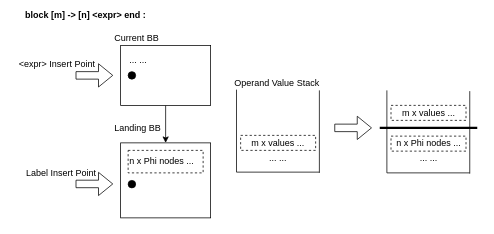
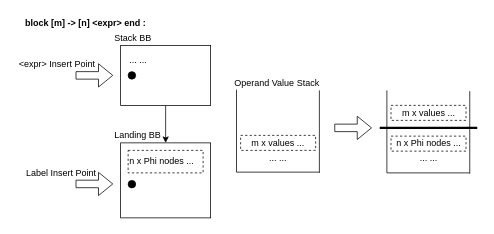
node "block [m] -> [n] <expr> end :": moved (106, 15) -> (106, 23)
node "Current BB": label "Current BB" -> "Stack BB"
node "Landing BB": moved (158, 128) -> (158, 135)
